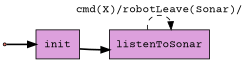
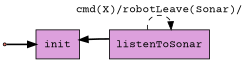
edge "init" -> "listenToSonar": reversed
